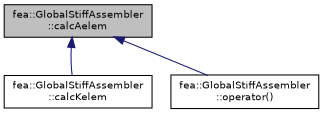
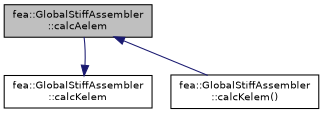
edge "fea::GlobalStiffAssembler ::calcKelem" -> "fea::GlobalStiffAssembler ::calcAelem": reversed
node "fea::GlobalStiffAssembler ::operator()": label "fea::GlobalStiffAssembler ::operator()" -> "fea::GlobalStiffAssembler ::calcKelem()"
